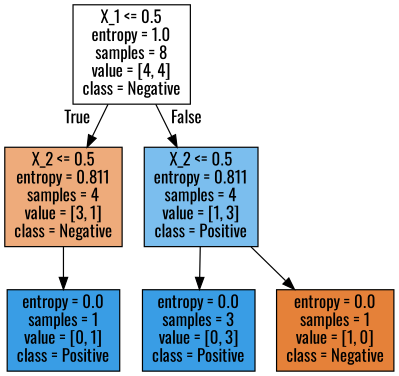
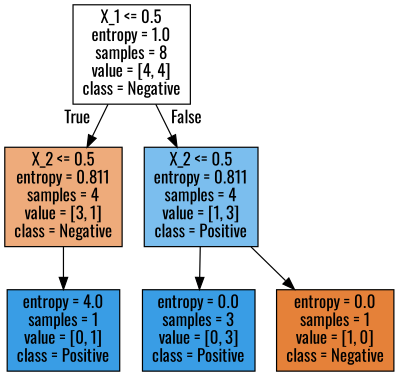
node "entropy = 0.0 samples = 1 value = [0, 1] class = Positive": label "entropy = 0.0 samples = 1 value = [0, 1] class = Positive" -> "entropy = 4.0 samples = 1 value = [0, 1] class = Positive"
